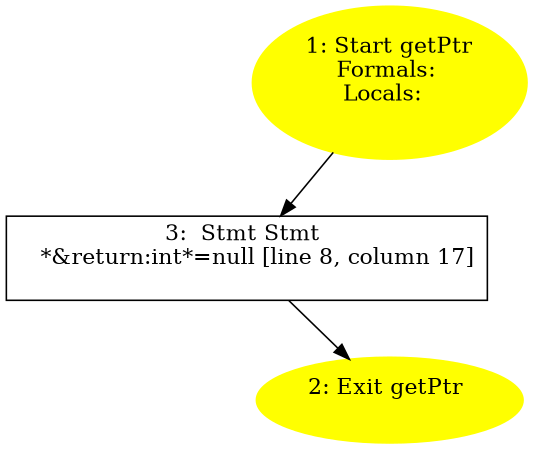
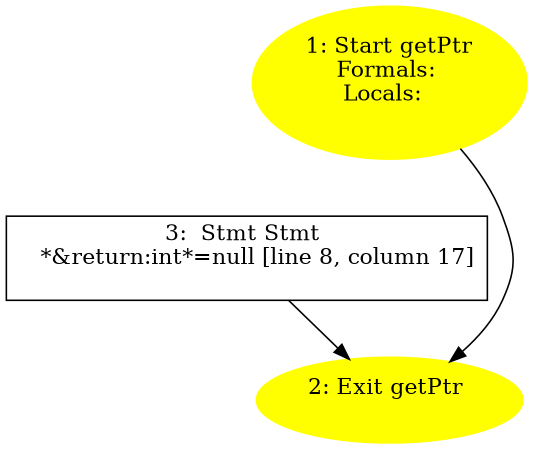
edge "1: Start getPtr Formals: Locals:" -> "3:  Stmt Stmt *&return:int*=null [line 8, column 17]": now "1: Start getPtr Formals: Locals:" -> "2: Exit getPtr"
